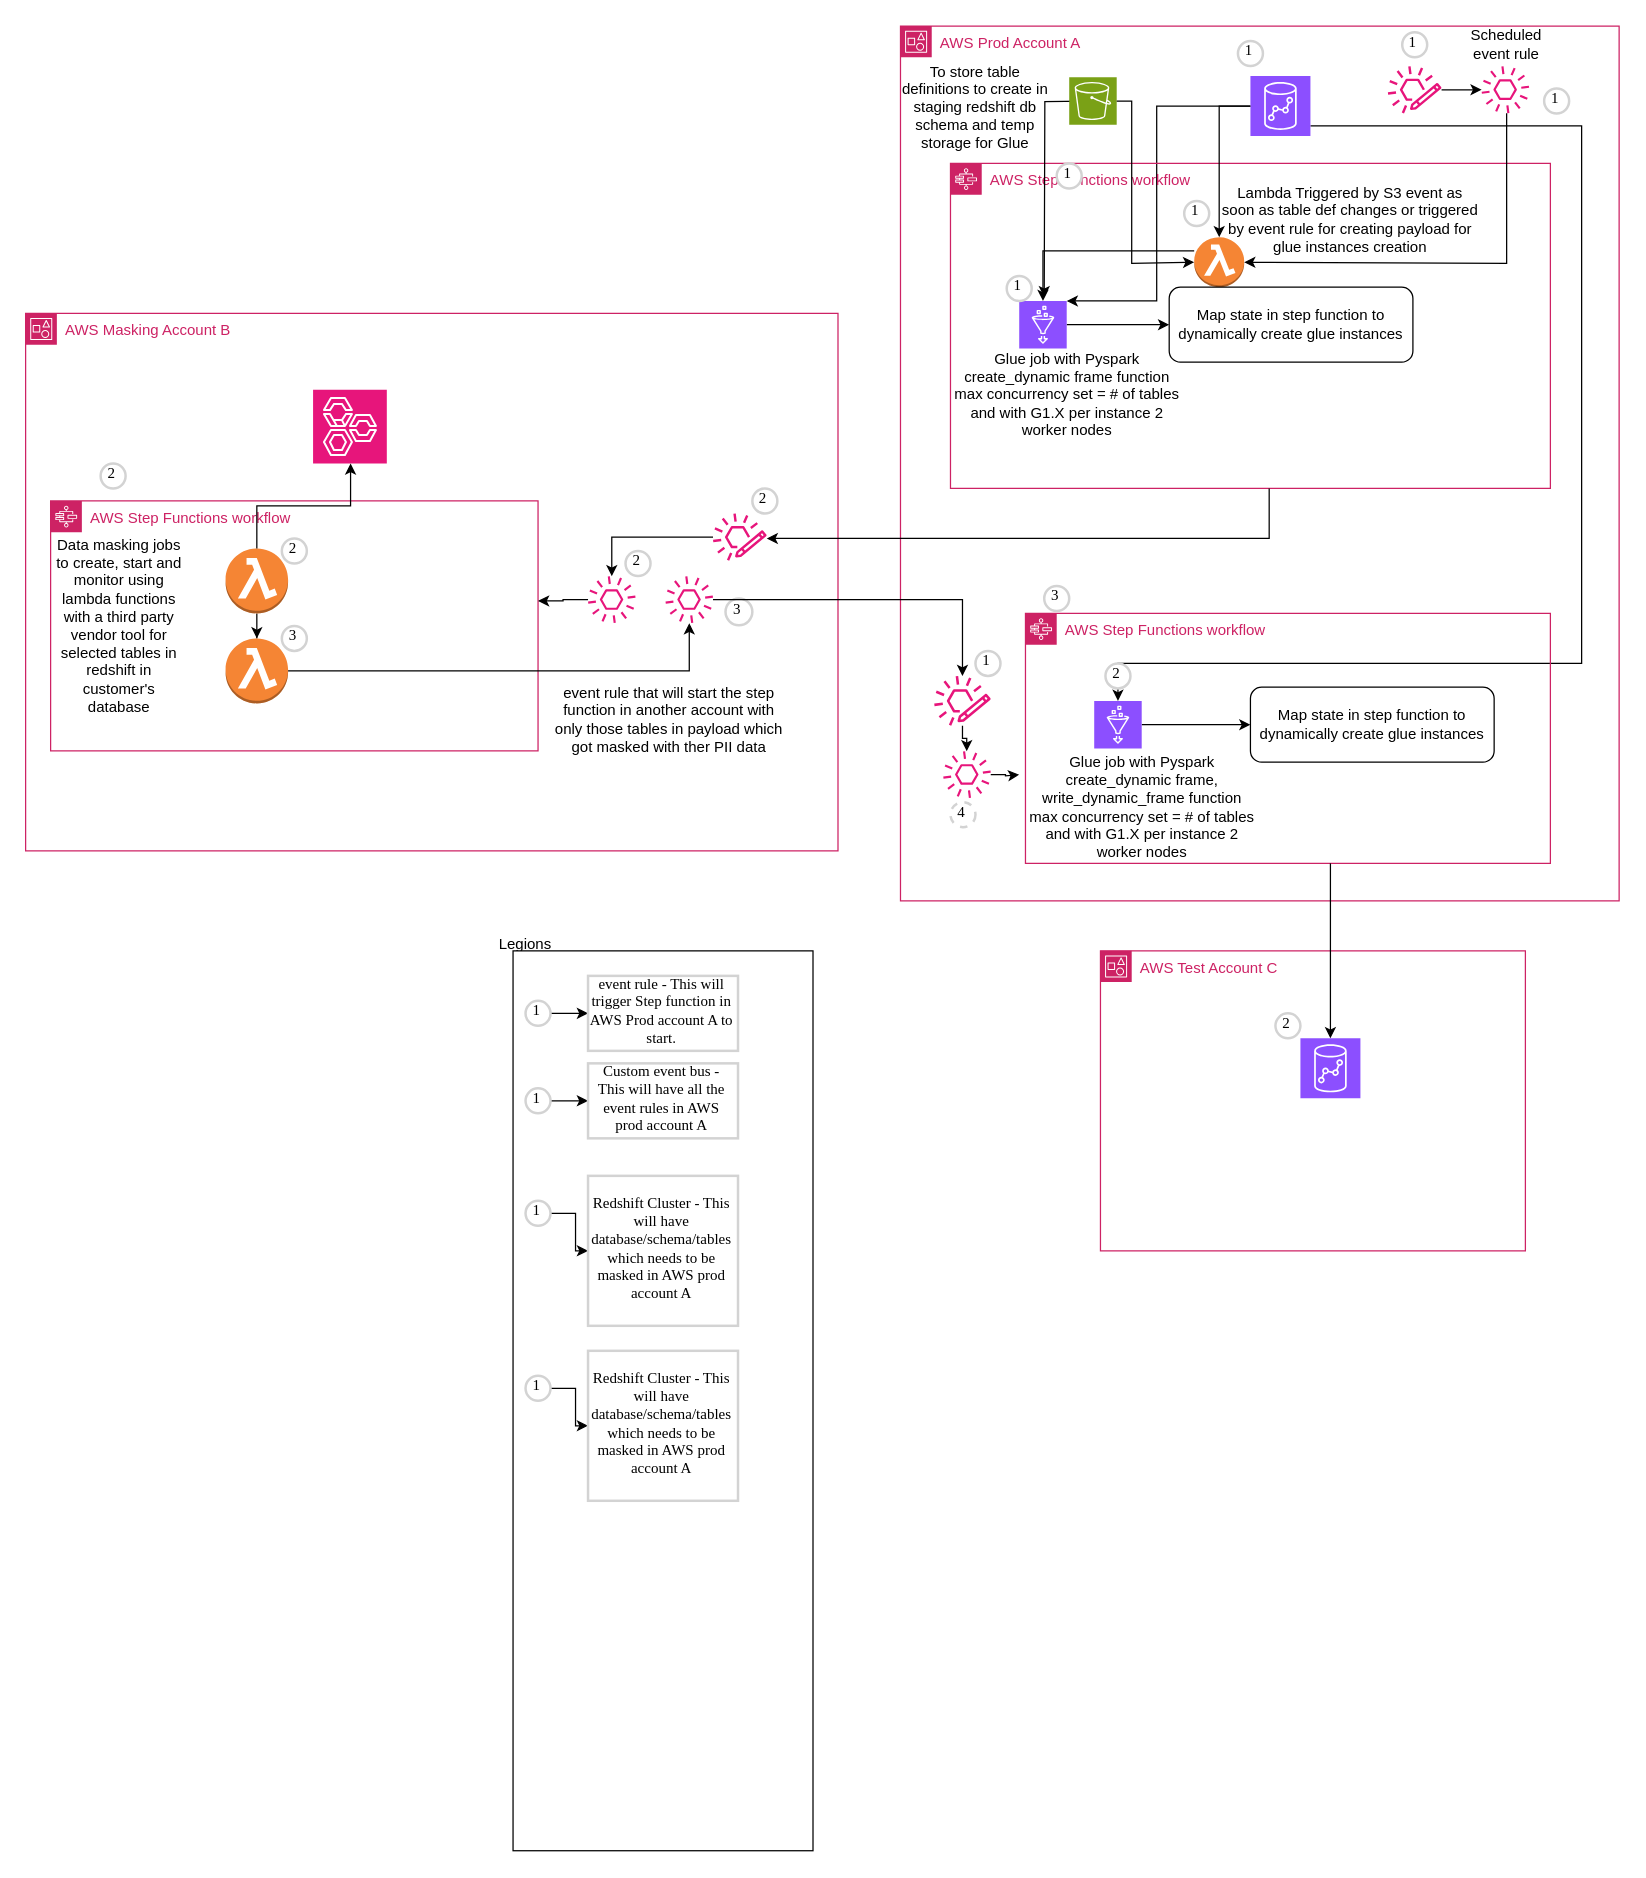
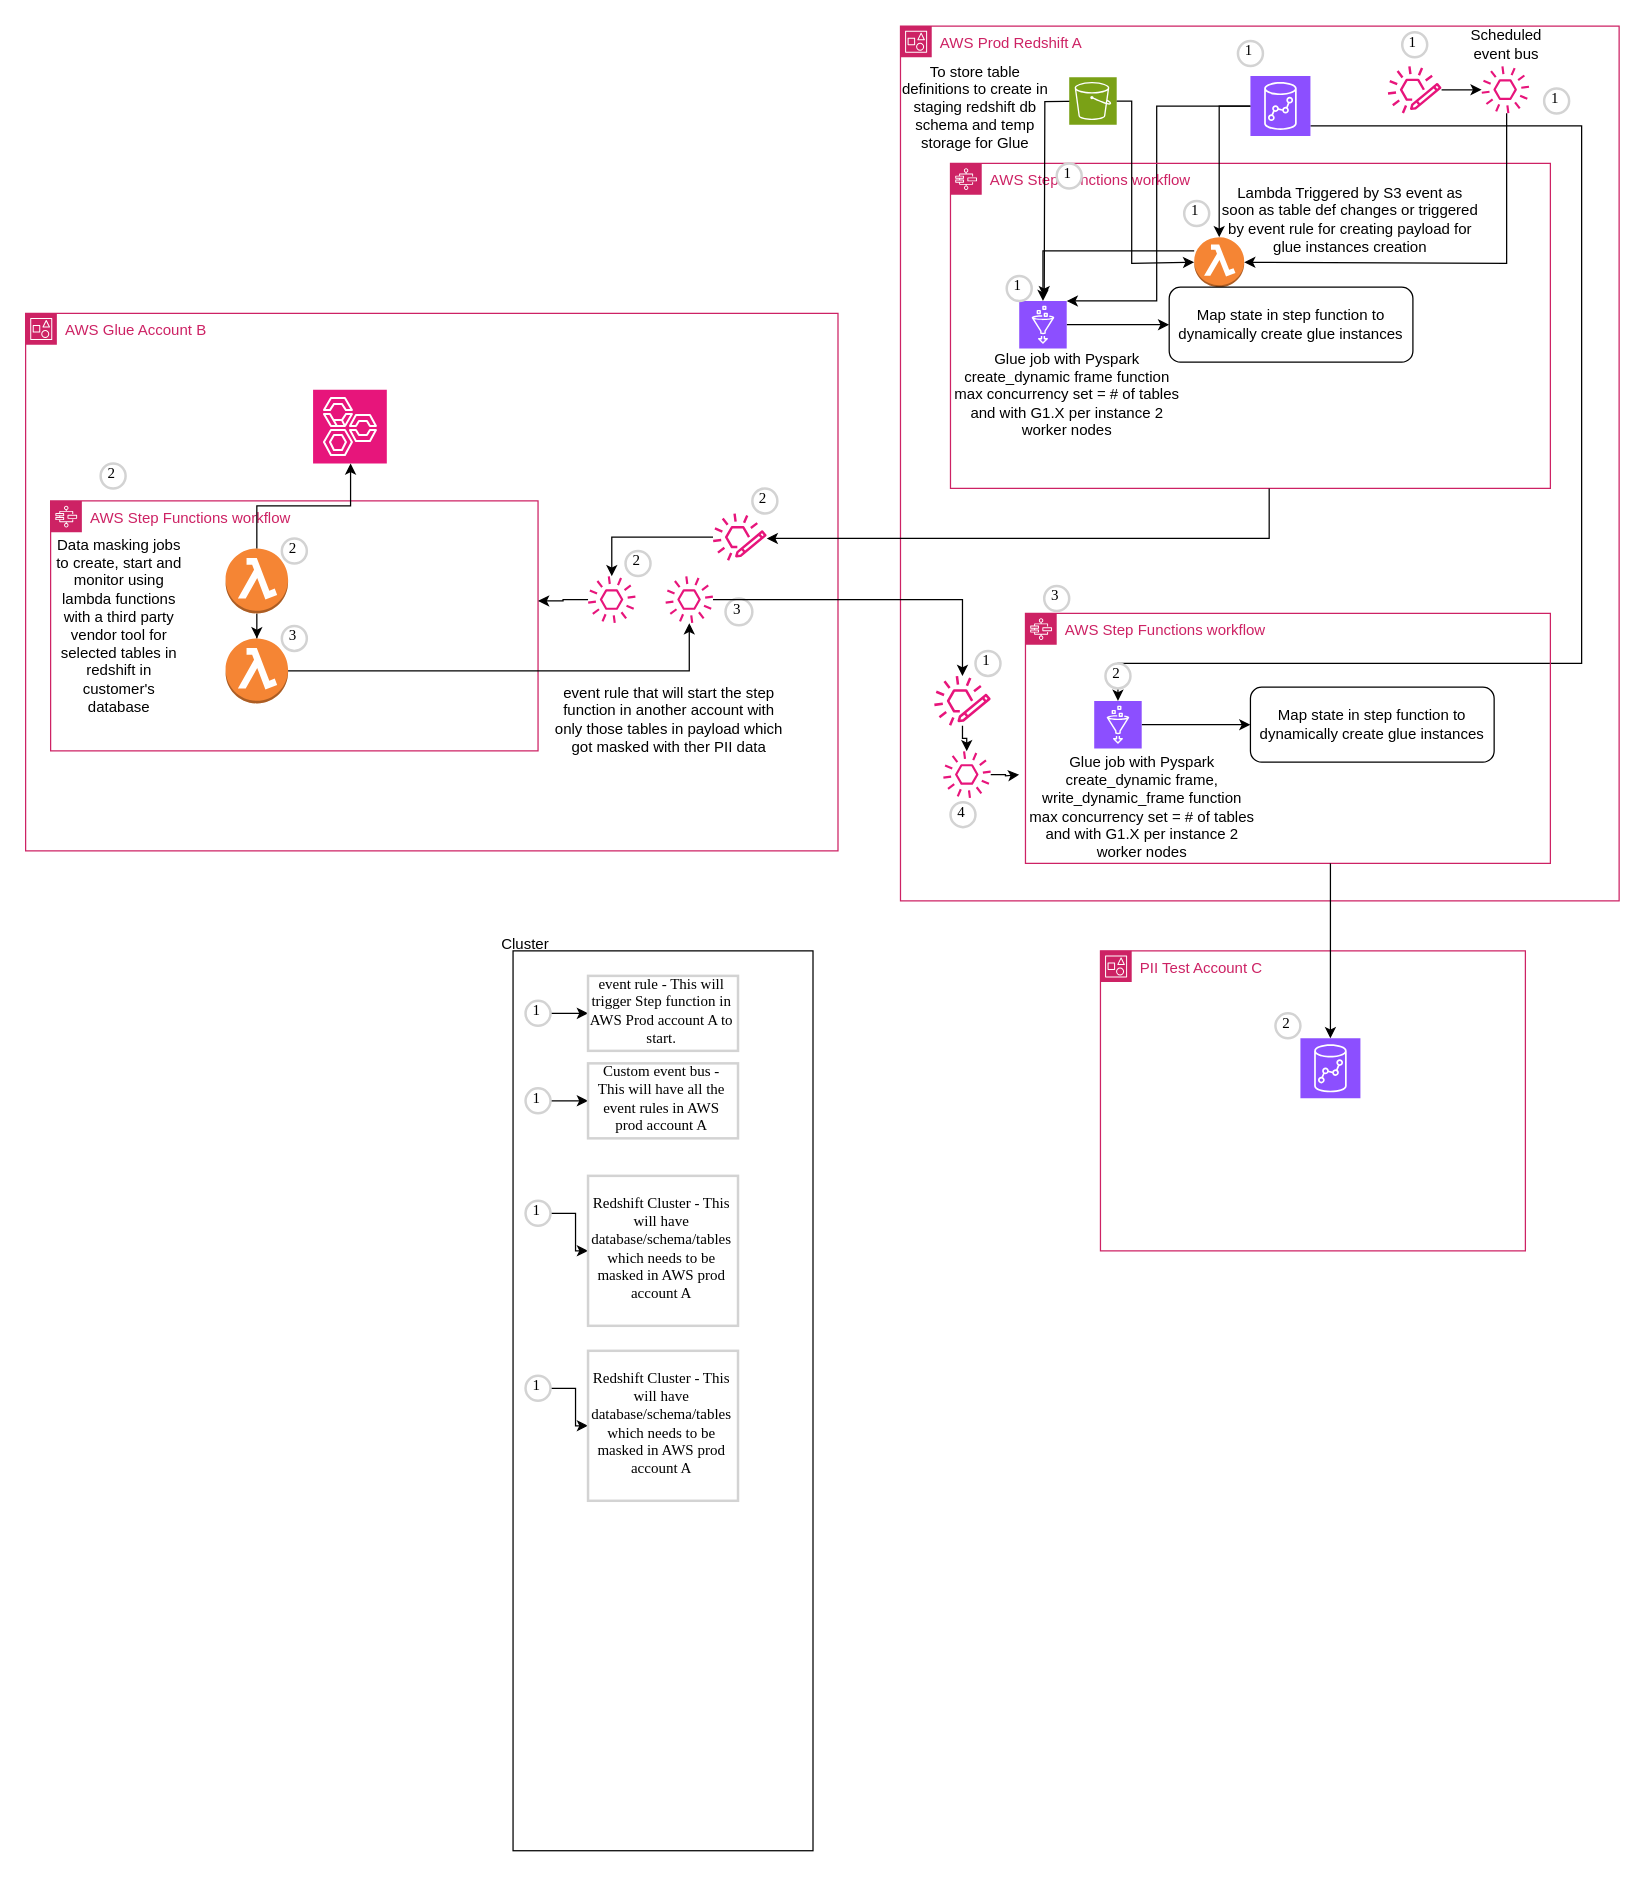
node "AWS Prod Account A": label "AWS Prod Account A" -> "AWS Prod Redshift A"
node "Scheduled event rule": label "Scheduled event rule" -> "Scheduled event bus"
node "AWS Masking Account B": label "AWS Masking Account B" -> "AWS Glue Account B"
node "4": style dashed -> solid
node "Legions": label "Legions" -> "Cluster"
node "AWS Test Account C": label "AWS Test Account C" -> "PII Test Account C"
